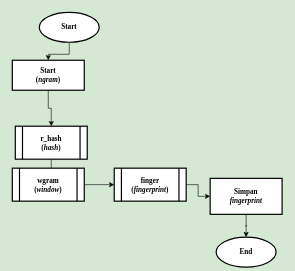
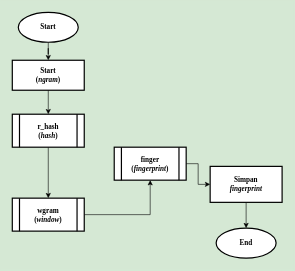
node "Start": moved (69, 27) -> (48, 27)
node "r_hash (hash)": moved (51, 143) -> (48, 131)
node "wgram (window)": moved (48, 185) -> (48, 215)
node "finger (fingerprint)": moved (150, 185) -> (150, 164)
node "Simpan fingerprint": moved (246, 197) -> (246, 185)
node "End": moved (246, 252) -> (246, 243)
